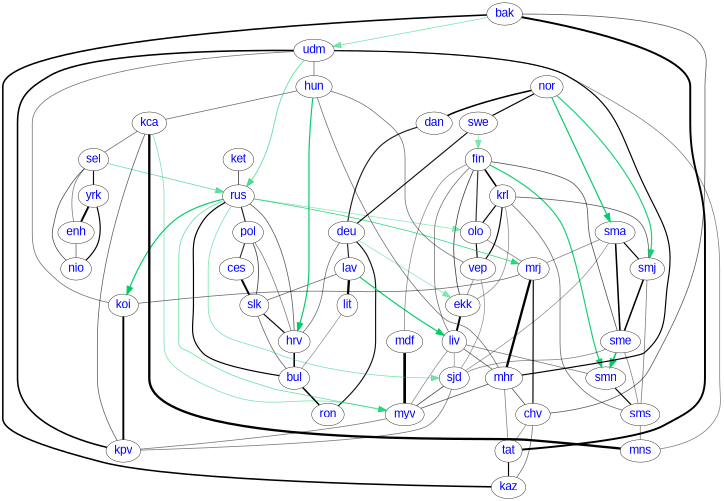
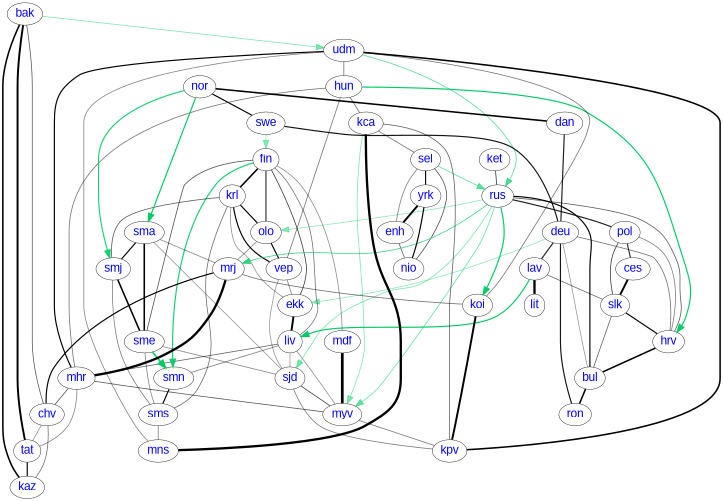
edge "lit" -- "bul": now "deu" -- "bul"
